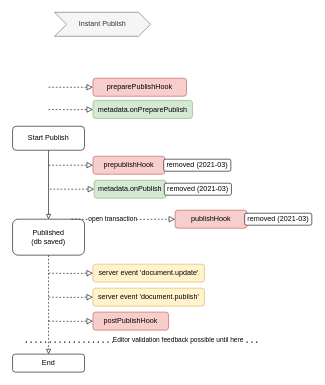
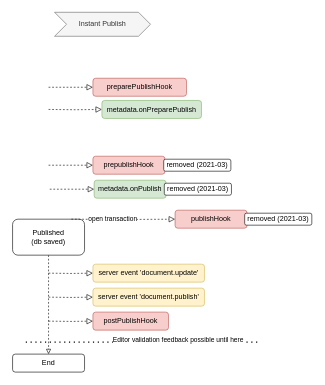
node "metadata.onPreparePublish": moved (143, 110) -> (152, 110)
node "Start Publish": removed
edge "Start Publish" -> "Published (db saved)": removed
